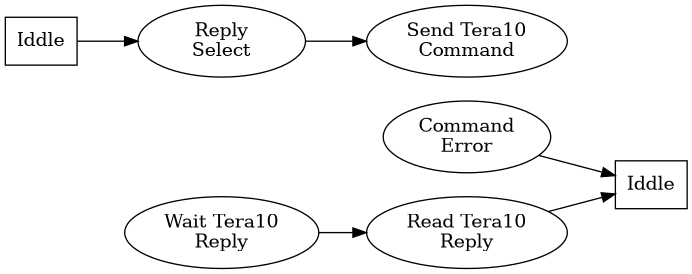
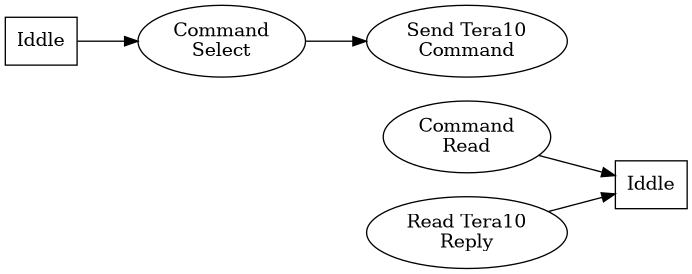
node "Reply Select": label "Reply Select" -> "Command Select"
node "Command Error": label "Command Error" -> "Command Read"
node "Wait Tera10 Reply": removed
